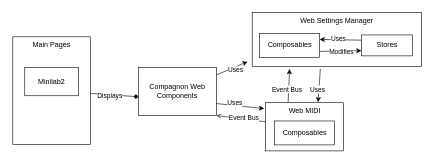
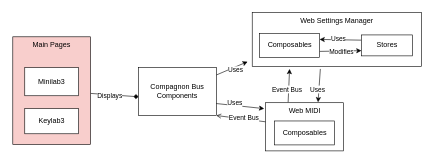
node "Main Pages": fillcolor #ffffff -> #f8cecc
node "Minilab2": label "Minilab2" -> "Minilab3"
node "Compagnon Web Components": label "Compagnon Web Components" -> "Compagnon Bus Components"
node "Keylab3": added
